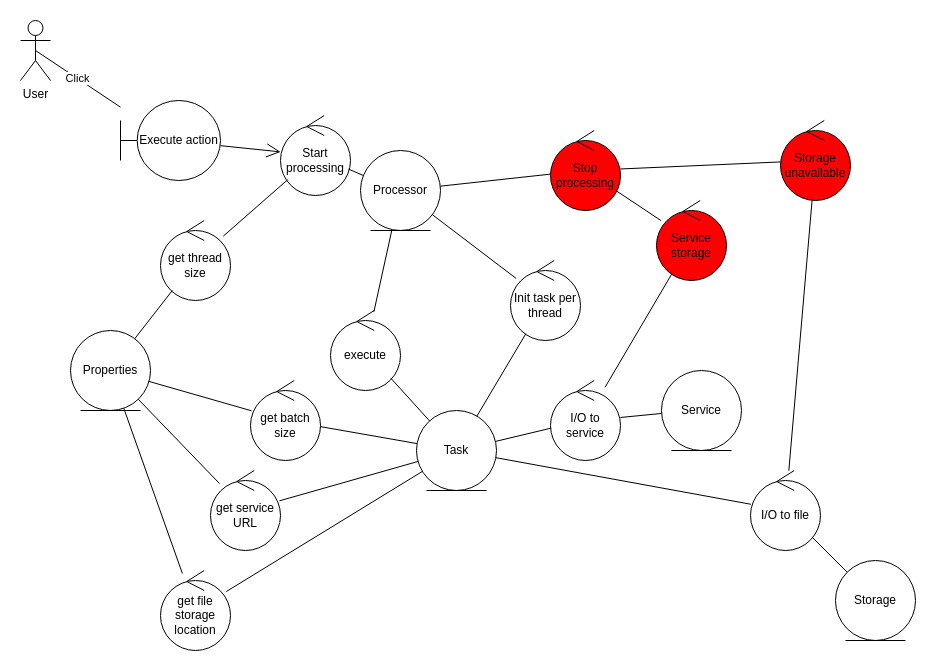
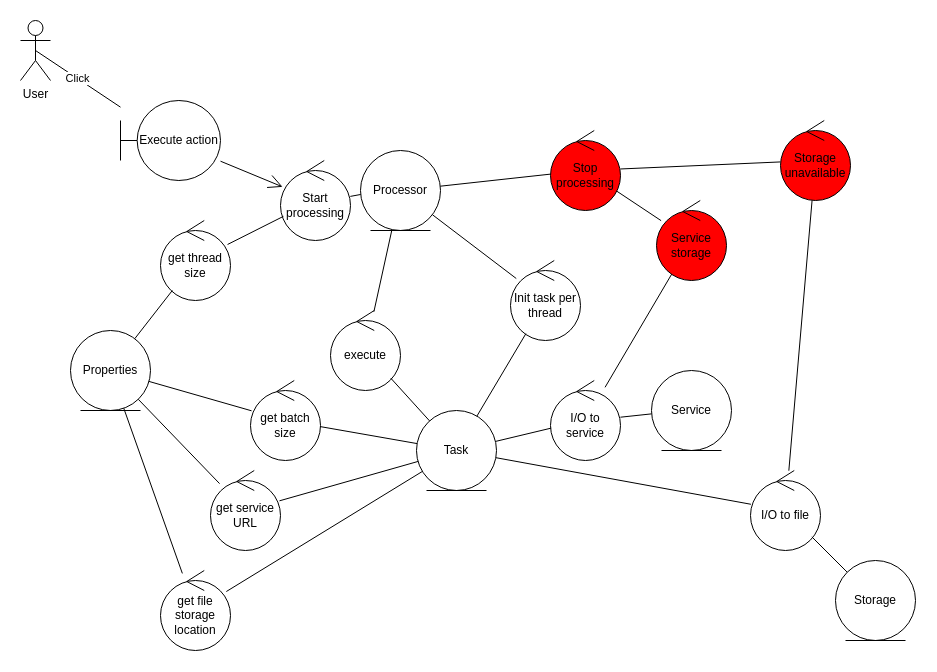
node "Start processing": moved (316, 156) -> (316, 201)
node "Service": moved (702, 411) -> (692, 411)
